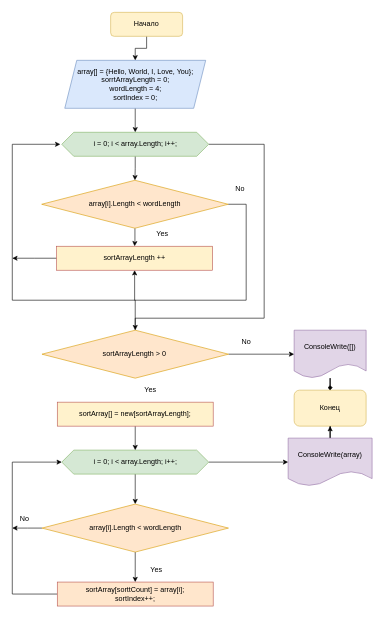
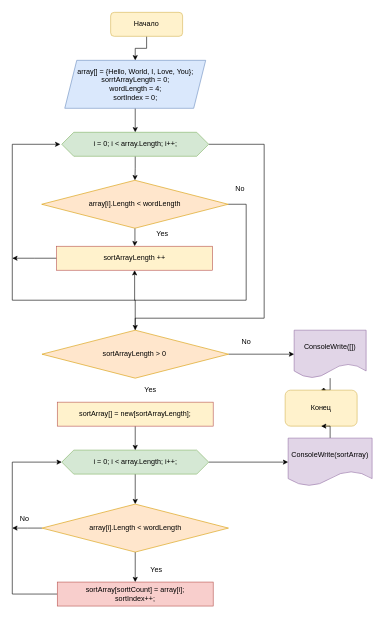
node "Конец": moved (330, 408) -> (321, 408)
node "ConsoleWrite(array)": label "ConsoleWrite(array)" -> "ConsoleWrite(sortArray)"
node "sortArray[sorttCount] = array[i]; sortIndex++;": fillcolor #ffe6cc -> #f8cecc
